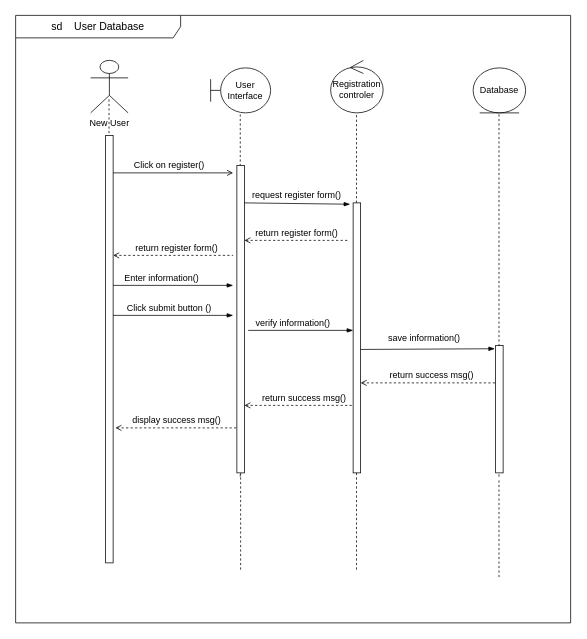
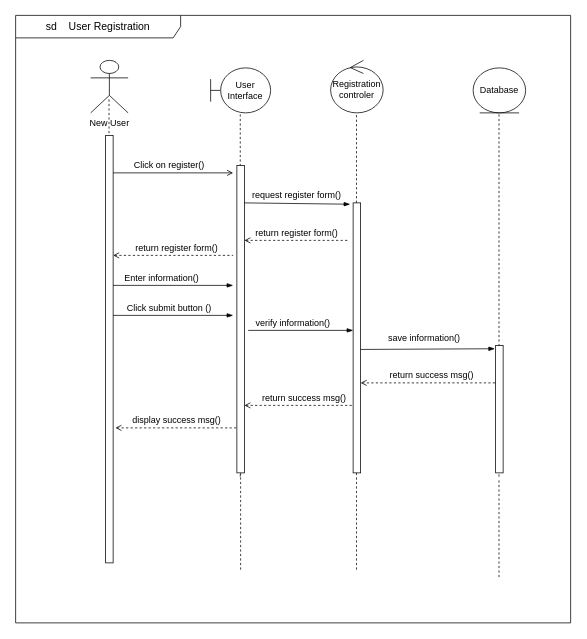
node "sd User Database": label "sd User Database" -> "sd User Registration"
